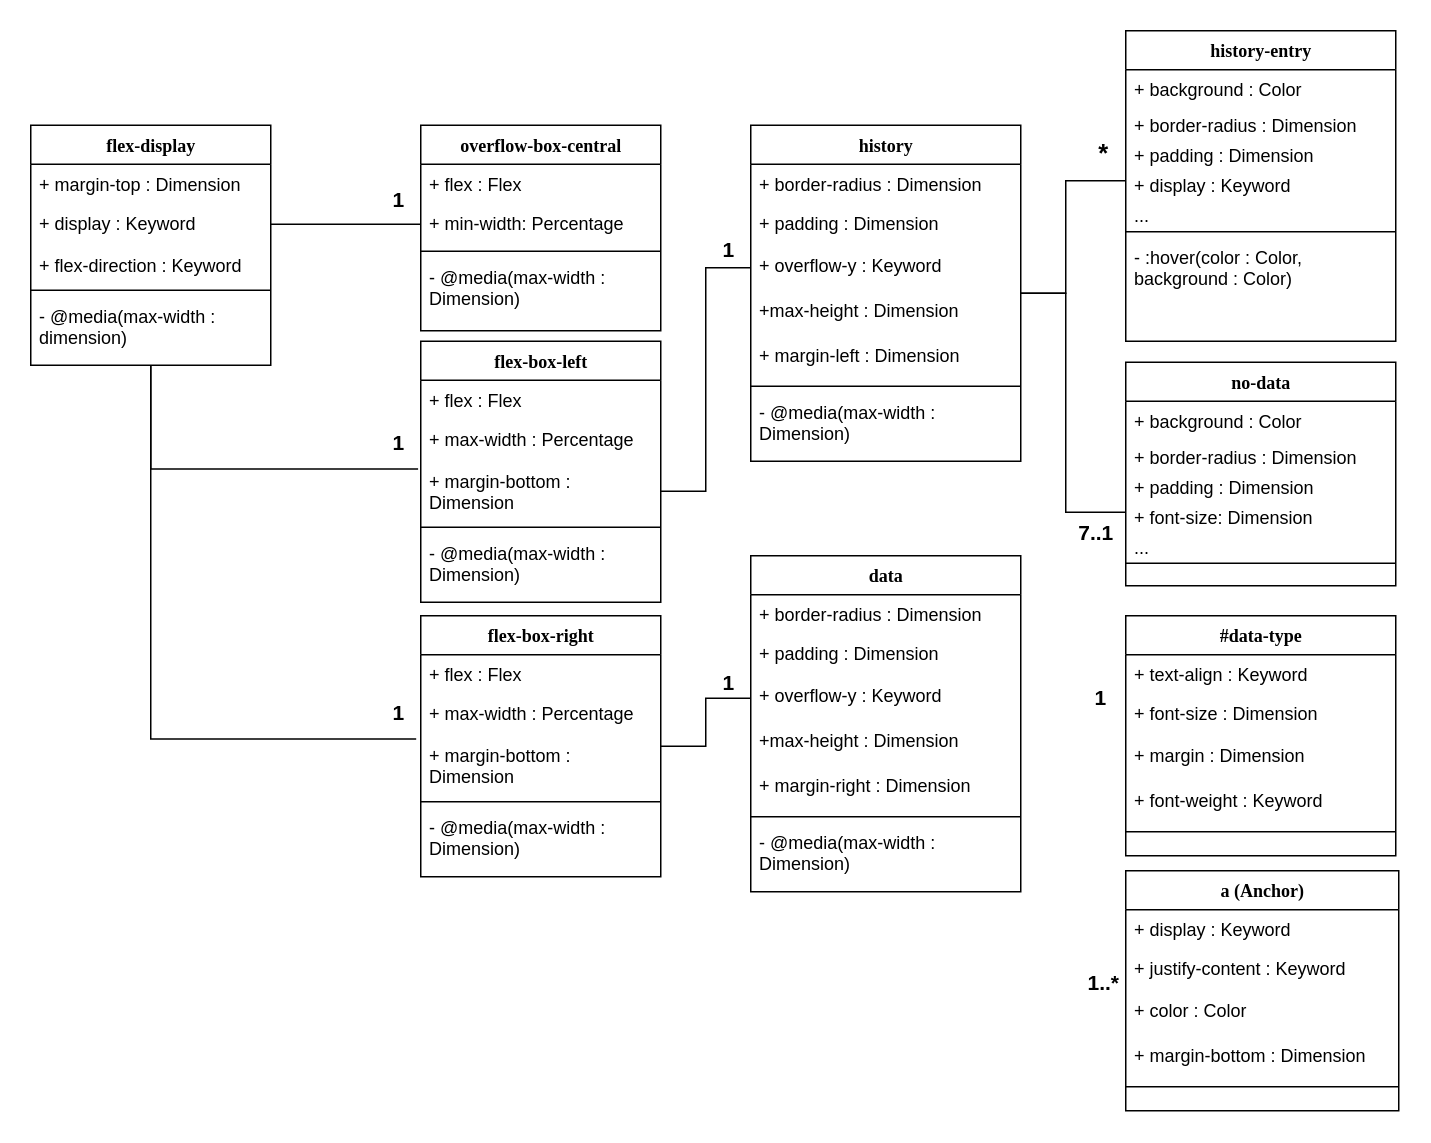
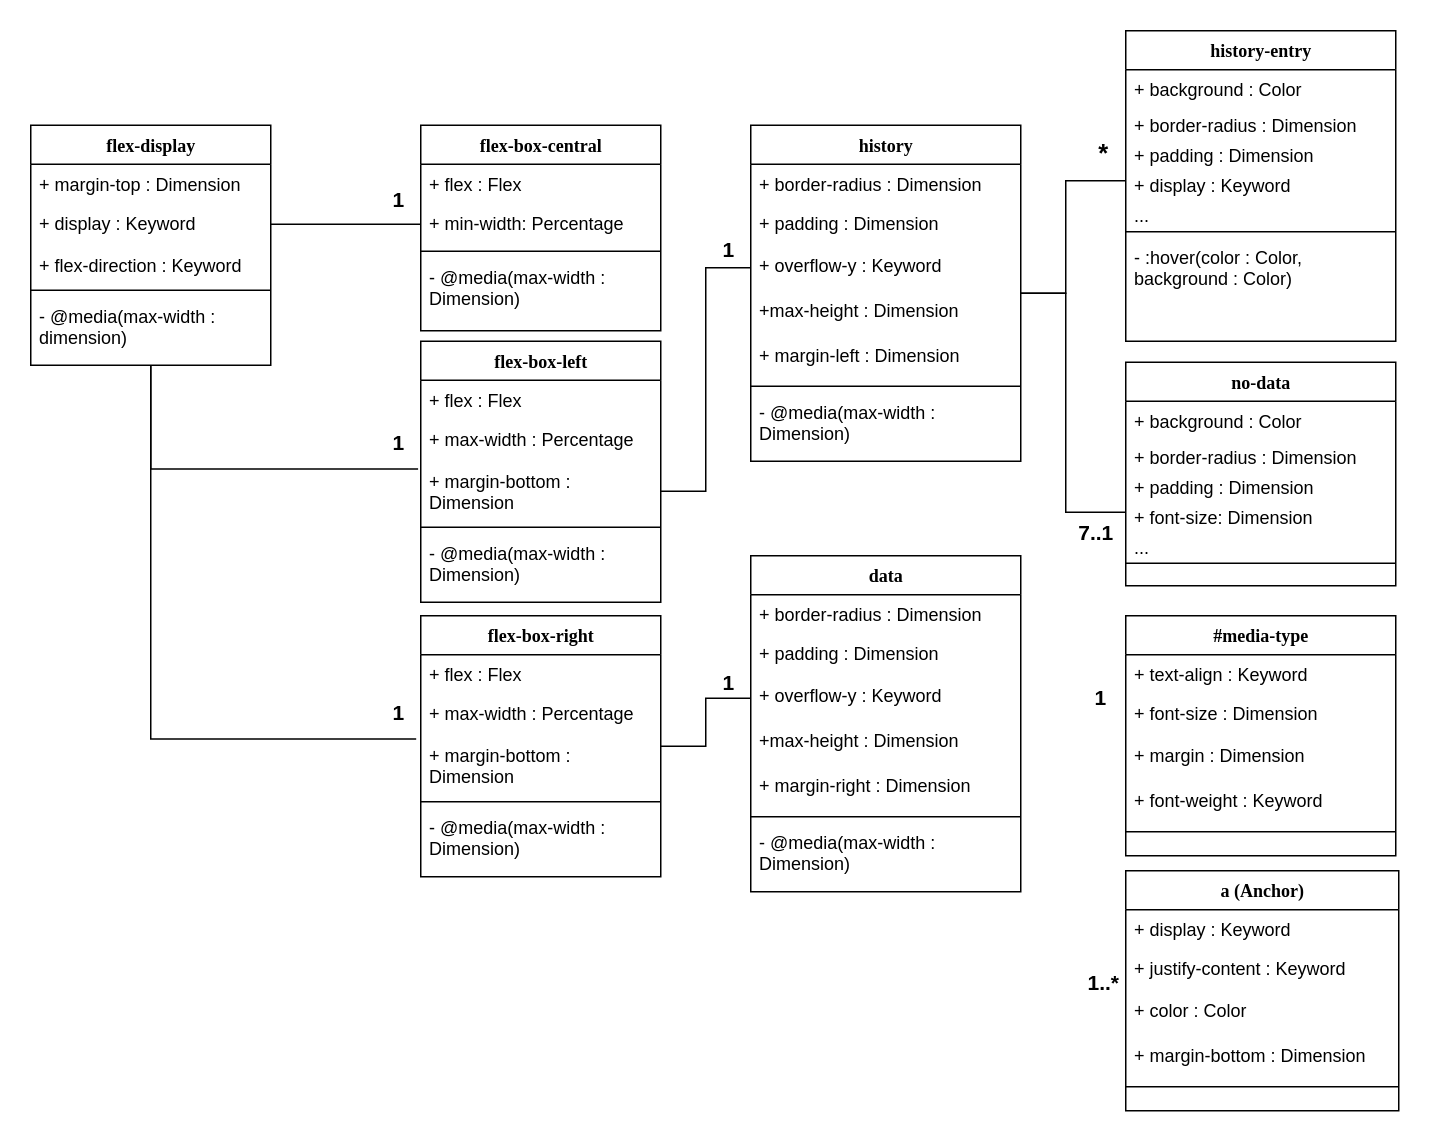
node "overflow-box-central": label "overflow-box-central" -> "flex-box-central"
node "#data-type": label "#data-type" -> "#media-type"
